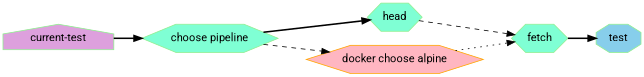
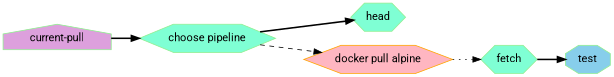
edge "head" -> "fetch": removed
node "current-test": label "current-test" -> "current-pull"
node "docker choose alpine": label "docker choose alpine" -> "docker pull alpine"
